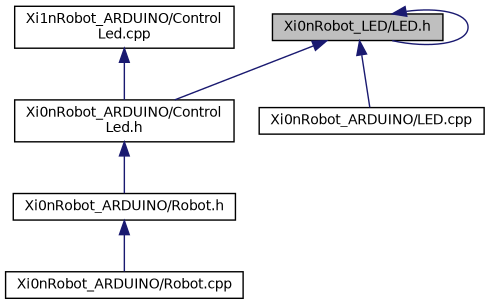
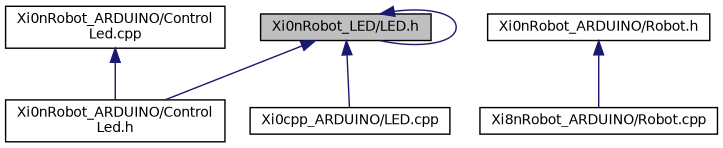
node "Xi1nRobot_ARDUINO/Control Led.cpp": label "Xi1nRobot_ARDUINO/Control Led.cpp" -> "Xi0nRobot_ARDUINO/Control Led.cpp"
node "Xi0nRobot_ARDUINO/LED.cpp": label "Xi0nRobot_ARDUINO/LED.cpp" -> "Xi0cpp_ARDUINO/LED.cpp"
edge "Xi0nRobot_ARDUINO/Robot.h" -> "Xi0nRobot_ARDUINO/Control Led.h": removed
node "Xi0nRobot_ARDUINO/Robot.cpp": label "Xi0nRobot_ARDUINO/Robot.cpp" -> "Xi8nRobot_ARDUINO/Robot.cpp"
